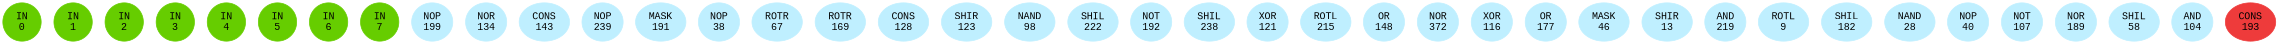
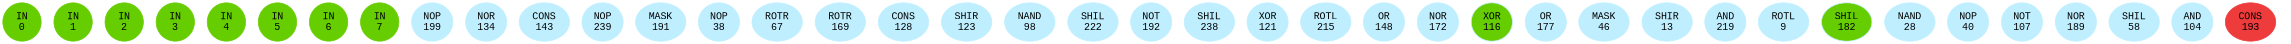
node "NOR 372": label "NOR 372" -> "NOR 172"
node "XOR 116": fillcolor lightblue1 -> chartreuse3
node "SHIL 182": fillcolor lightblue1 -> chartreuse3
